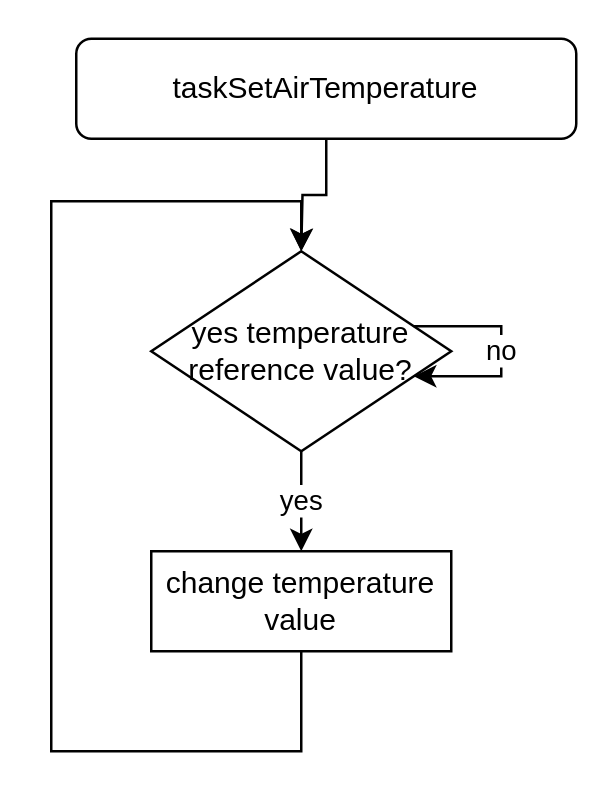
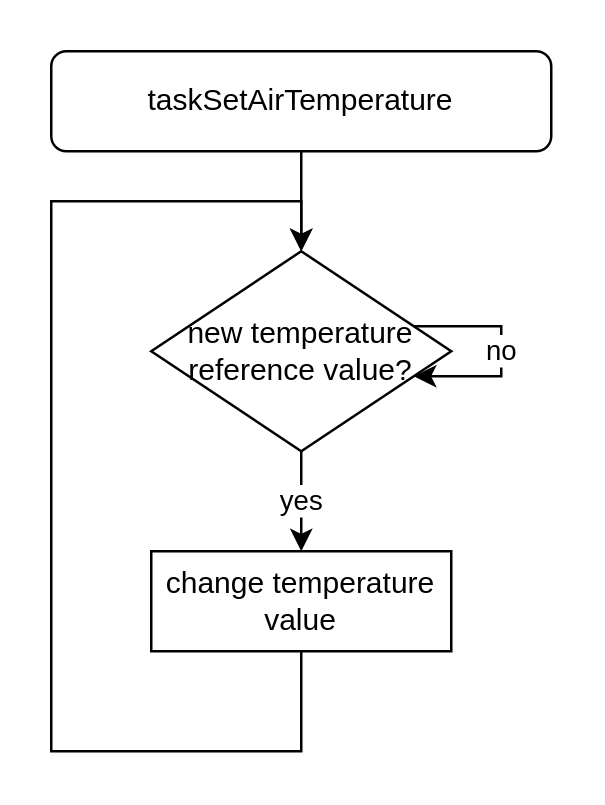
node "taskSetAirTemperature": moved (326, 89) -> (301, 101)
node "yes temperature reference value?": label "yes temperature reference value?" -> "new temperature reference value?"
